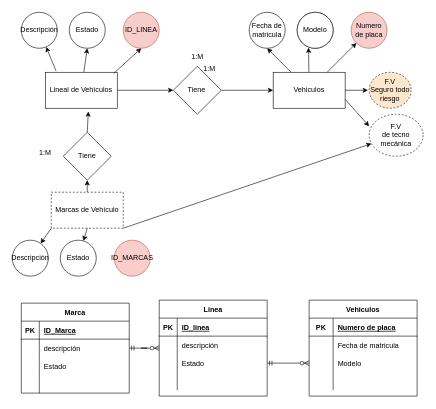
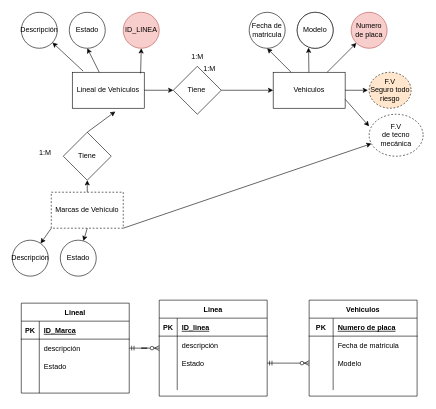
node "Lineal de Vehículos": moved (81, 90) -> (108, 90)
node "ID_MARCAS": removed
node "Marca": label "Marca" -> "Lineal"
